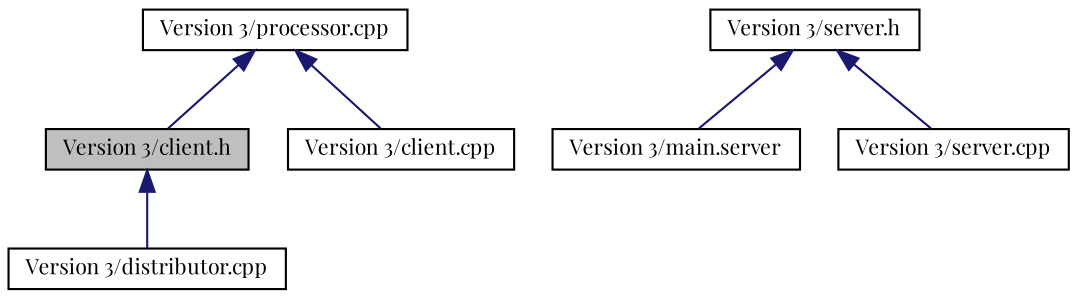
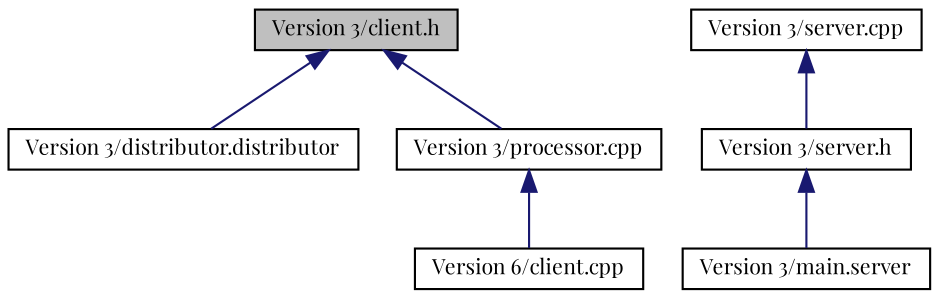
edge "Version 3/server.cpp" -> "Version 3/server.h": reversed
edge "Version 3/client.h" -> "Version 3/processor.cpp": reversed
node "Version 3/client.cpp": label "Version 3/client.cpp" -> "Version 6/client.cpp"
node "Version 3/distributor.cpp": label "Version 3/distributor.cpp" -> "Version 3/distributor.distributor"
